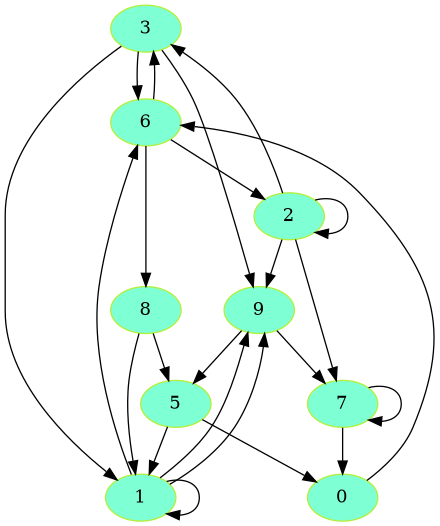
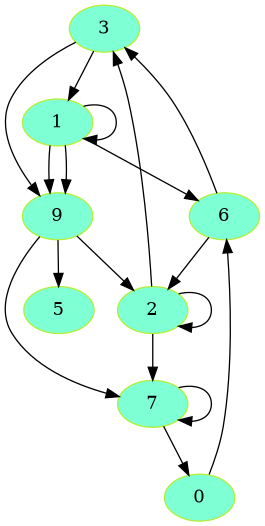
edge "3" -> "6": removed
edge "2" -> "9": reversed
node "8": removed
edge "5" -> "1": removed
edge "5" -> "0": removed
